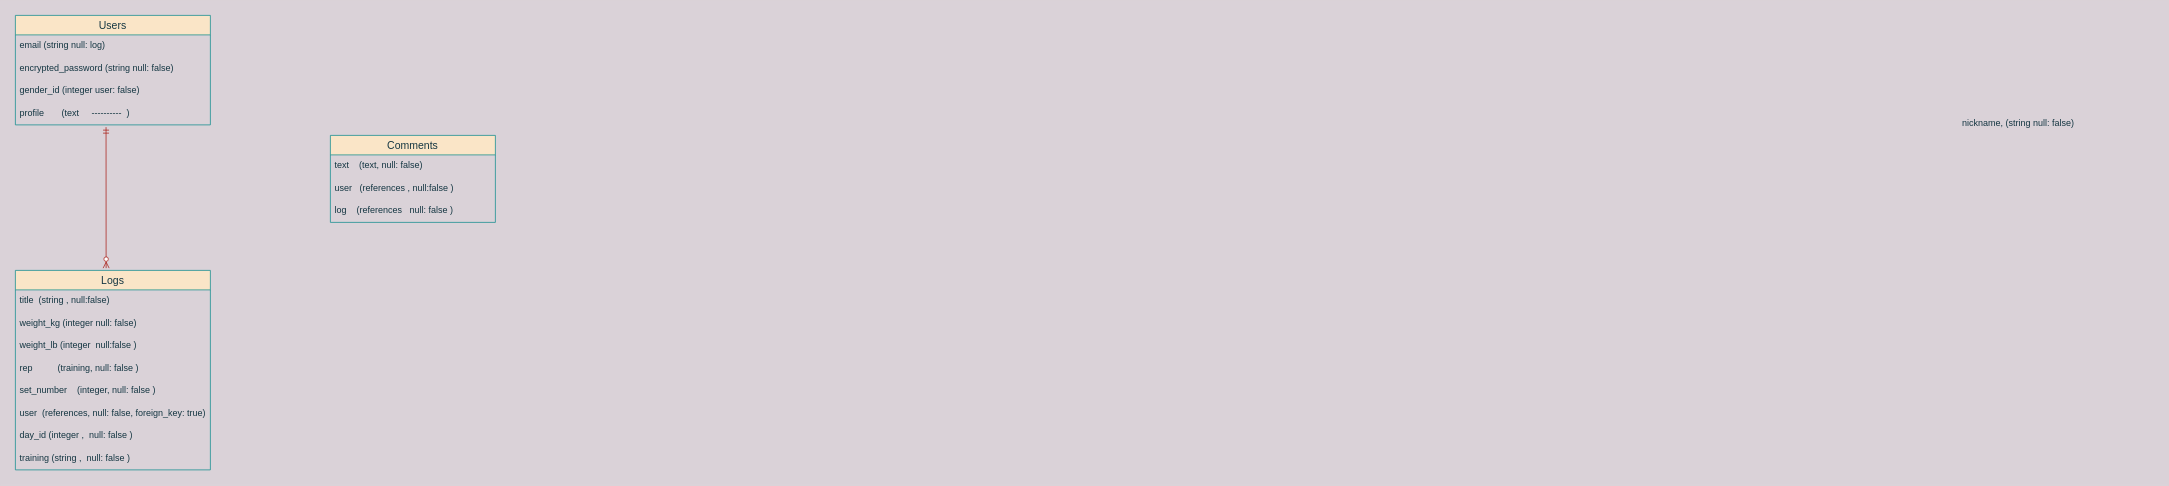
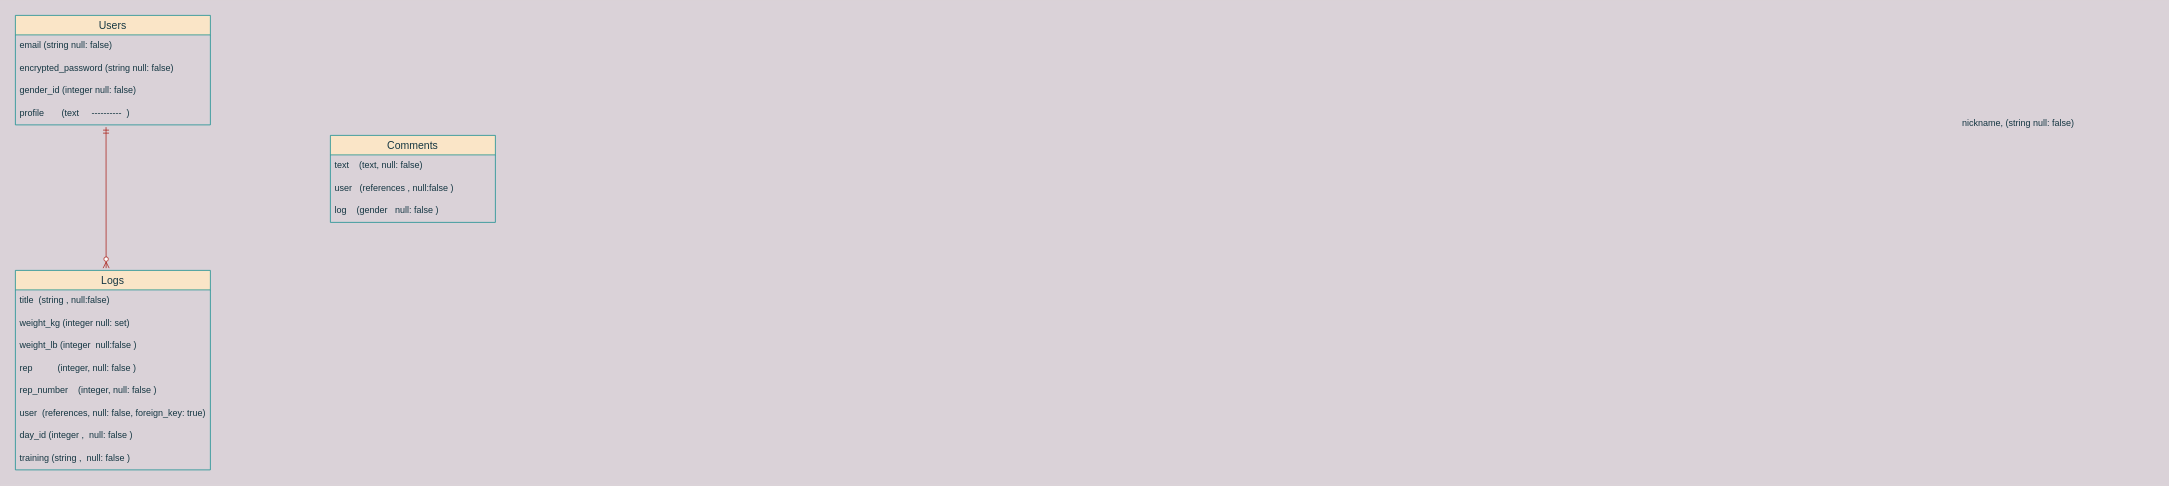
node "email (string null: log)": label "email (string null: log)" -> "email (string null: false)"
node "gender_id (integer user: false)": label "gender_id (integer user: false)" -> "gender_id (integer null: false)"
node "log (references null: false )": label "log (references null: false )" -> "log (gender null: false )"
node "weight_kg (integer null: false)": label "weight_kg (integer null: false)" -> "weight_kg (integer null: set)"
node "rep (training, null: false )": label "rep (training, null: false )" -> "rep (integer, null: false )"
node "set_number (integer, null: false )": label "set_number (integer, null: false )" -> "rep_number (integer, null: false )"
